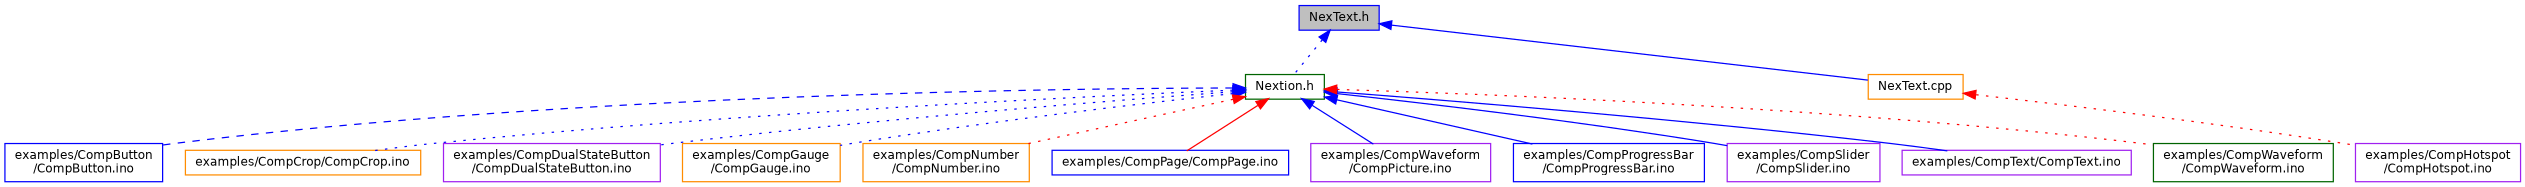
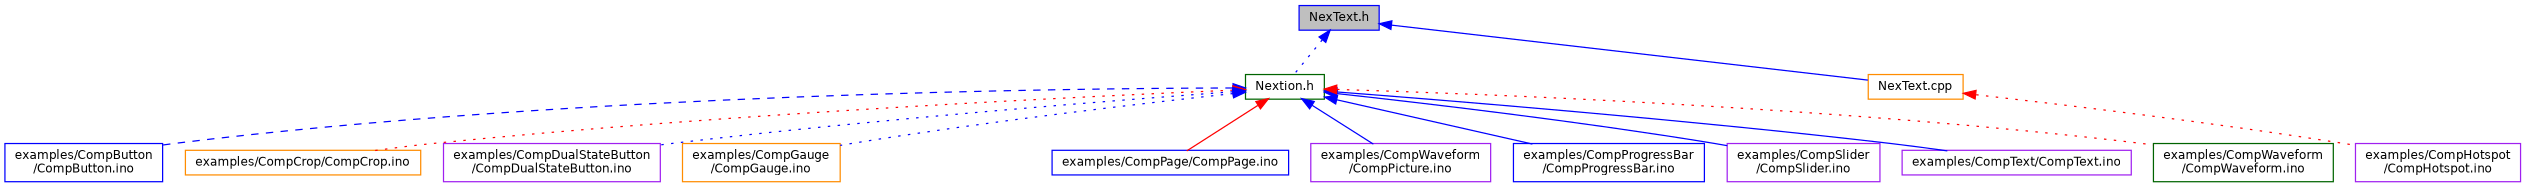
edge "examples/CompCrop/CompCrop.ino" -> "Nextion.h": color blue -> red
node "examples/CompNumber /CompNumber.ino": removed
